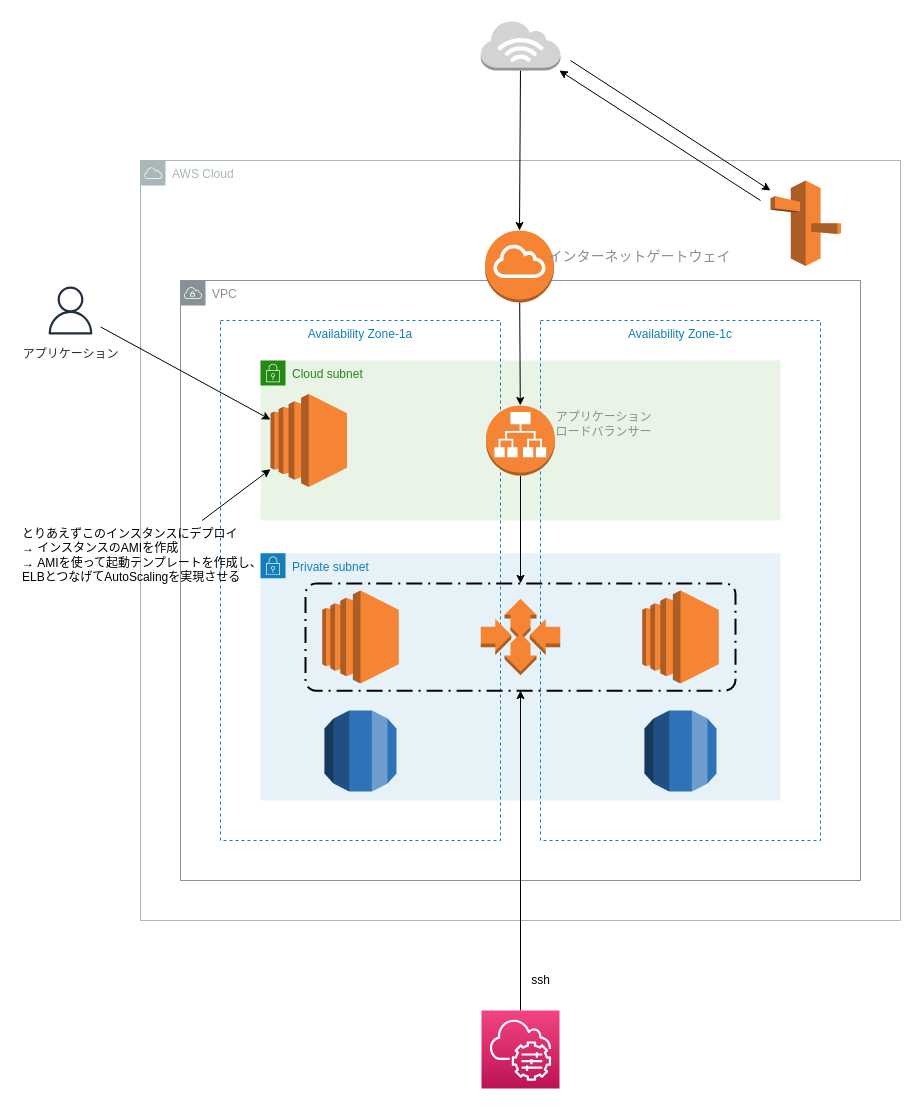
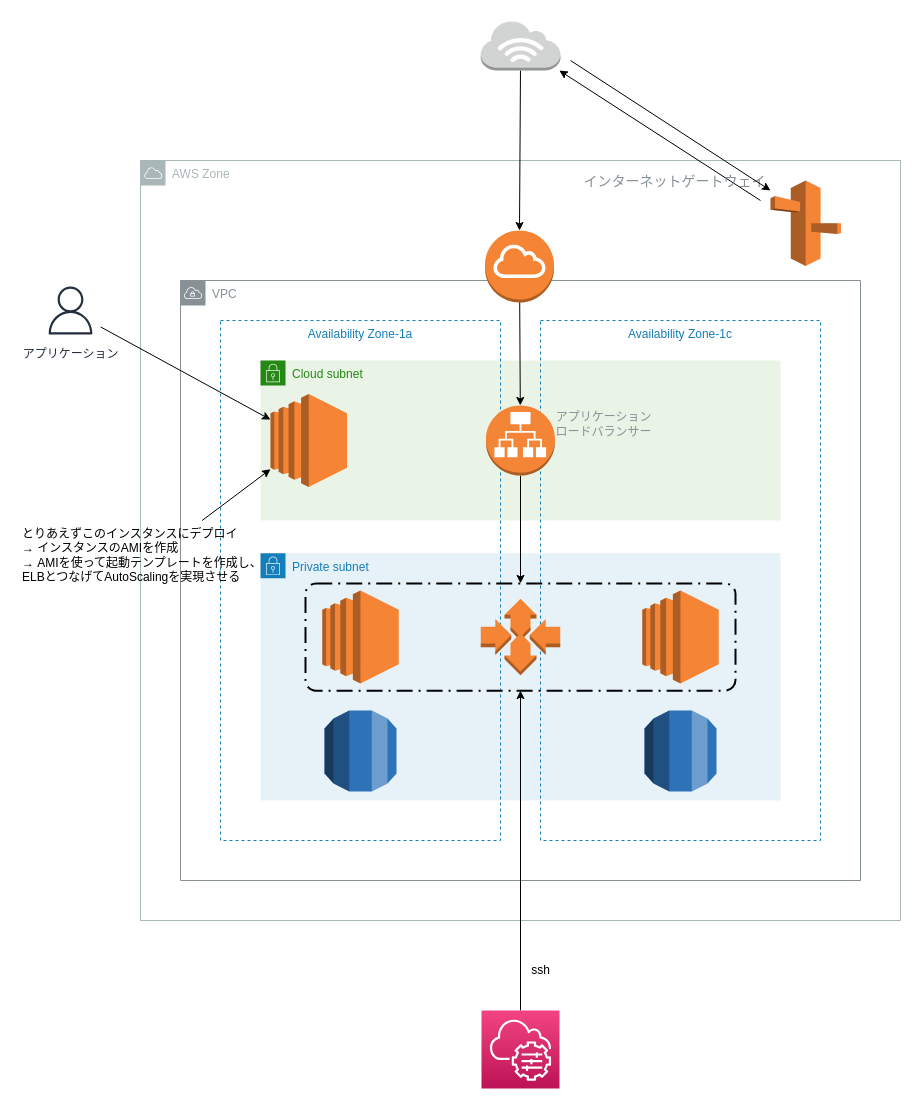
node "AWS Cloud": label "AWS Cloud" -> "AWS Zone"
node "インターネットゲートウェイ": moved (639, 256) -> (674, 181)
node "ssh": moved (541, 981) -> (541, 971)
